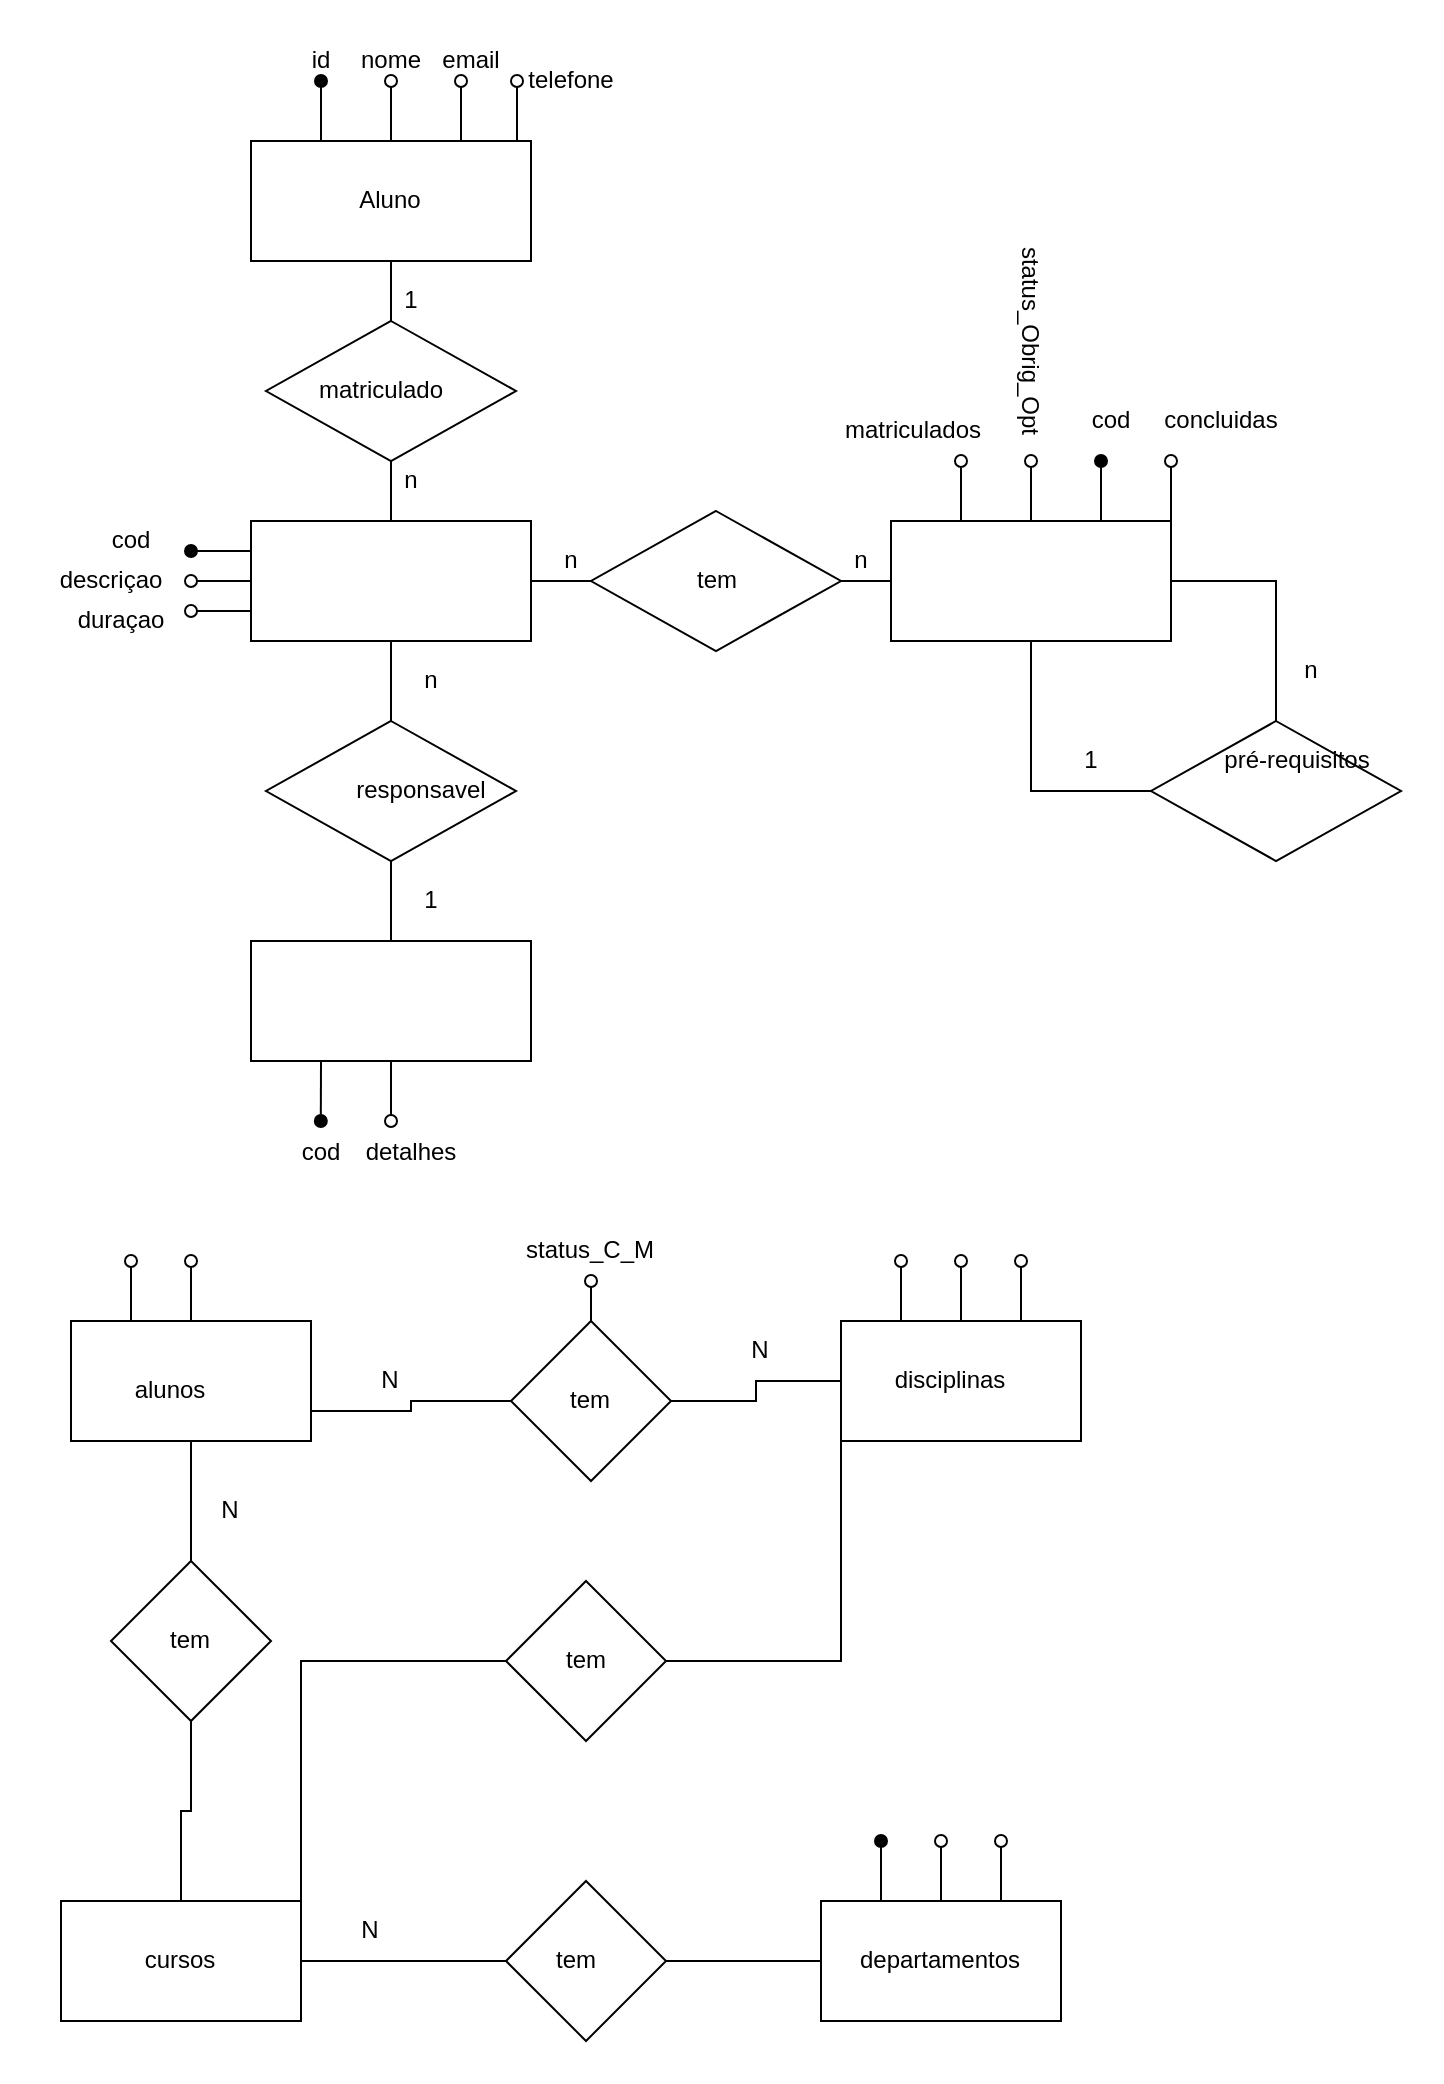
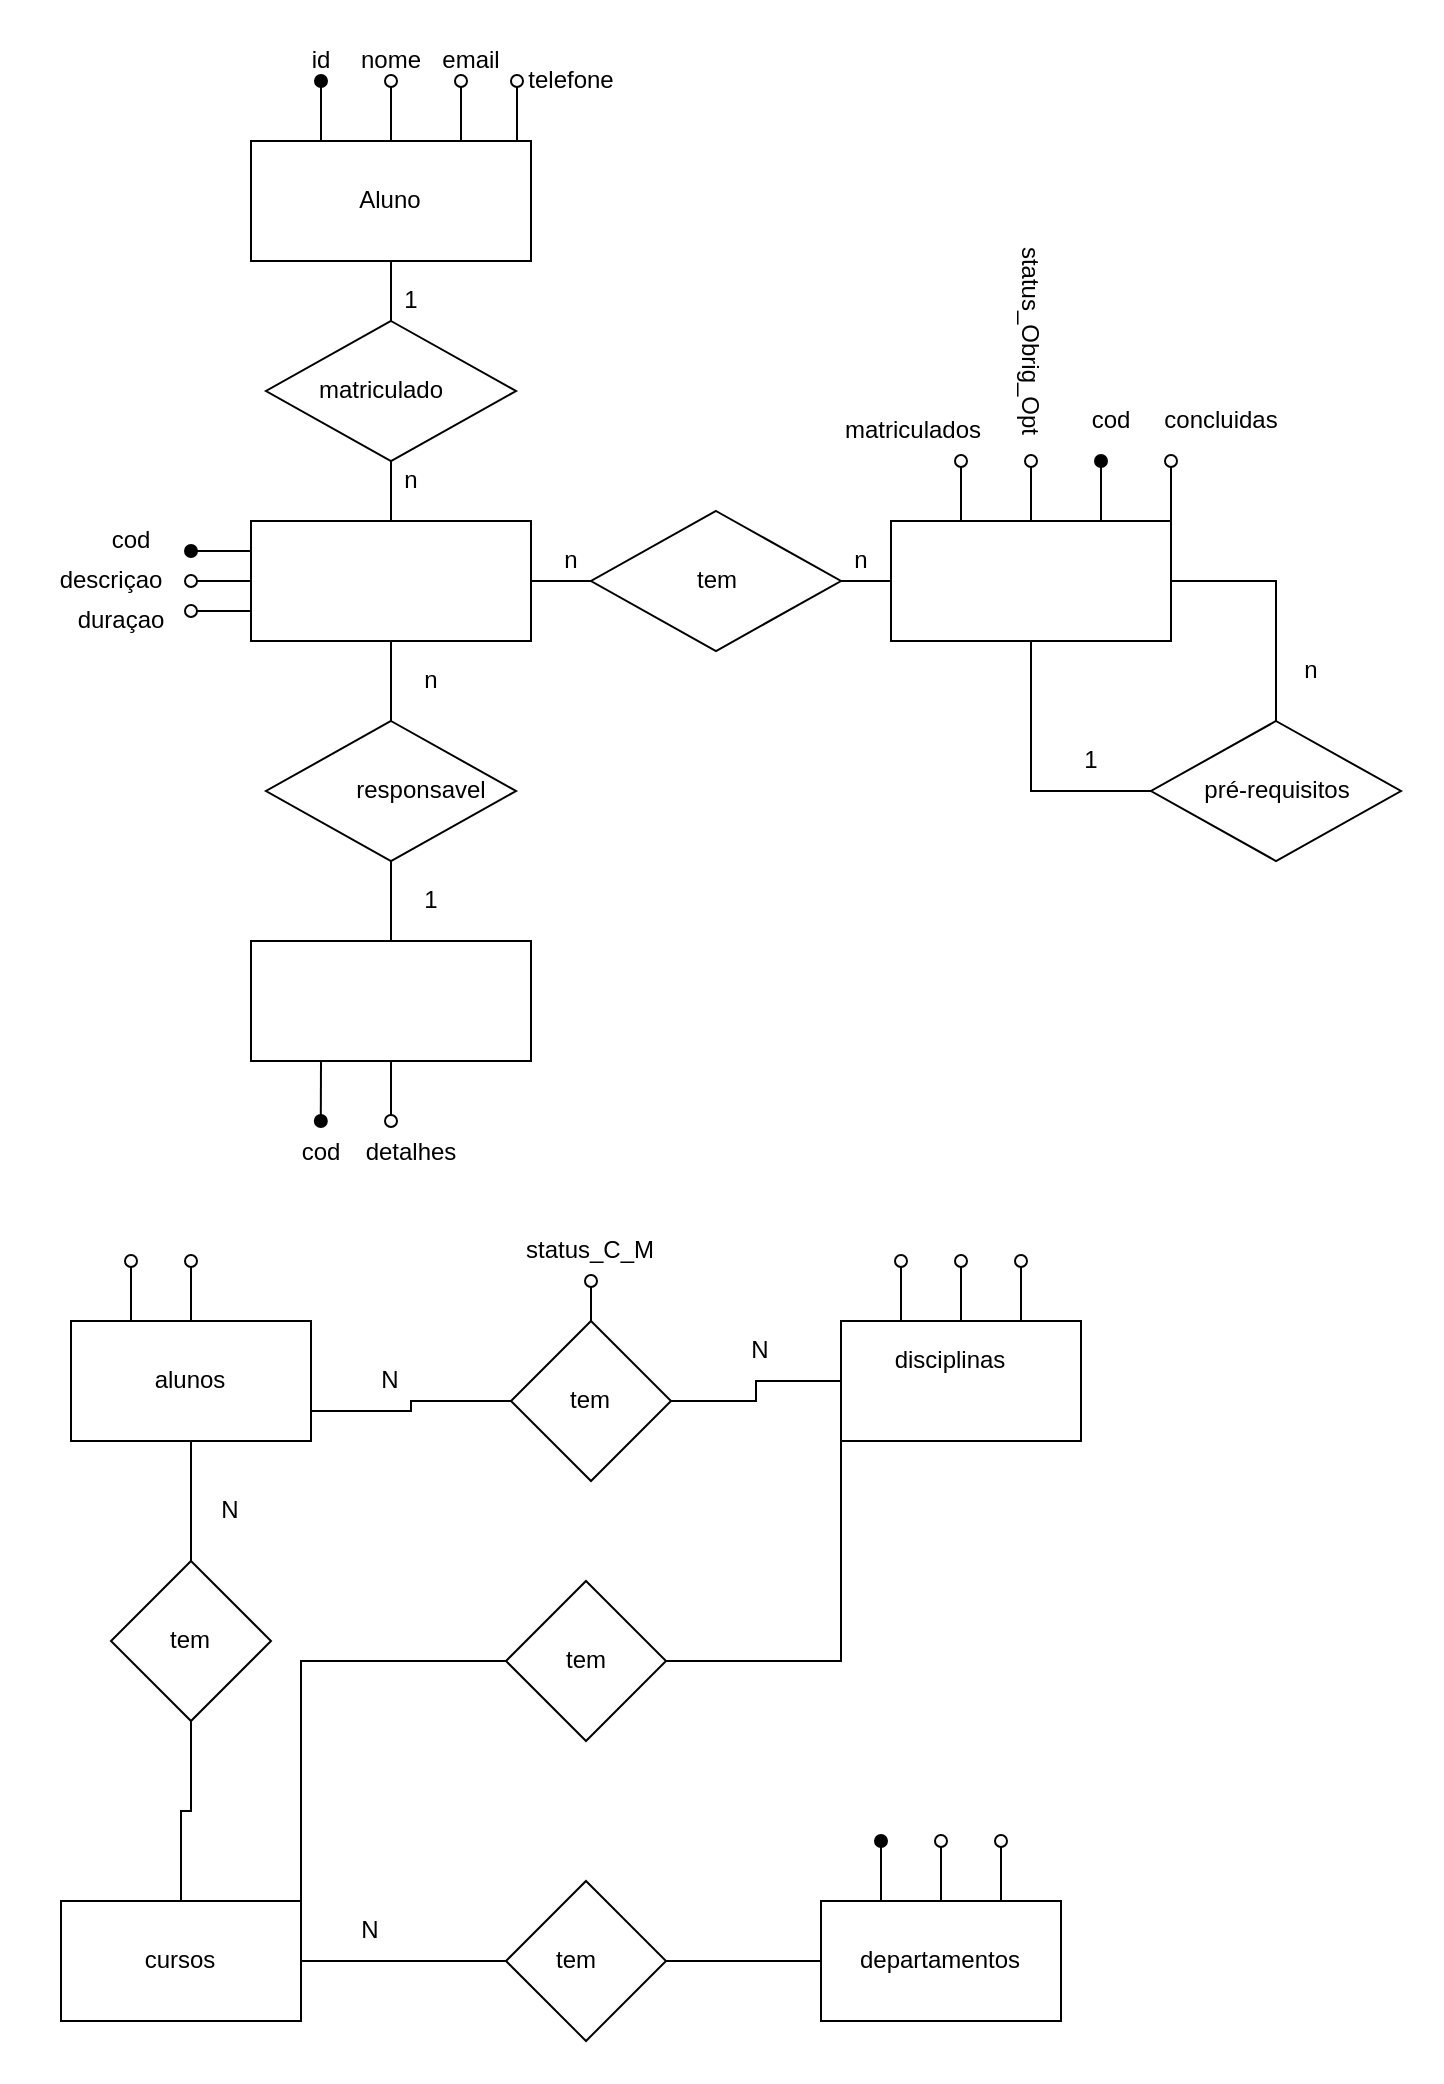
node "pré-requisitos": moved (1296, 761) -> (1276, 791)
node "disciplinas": moved (951, 1381) -> (951, 1361)
node "alunos": moved (171, 1391) -> (191, 1381)
